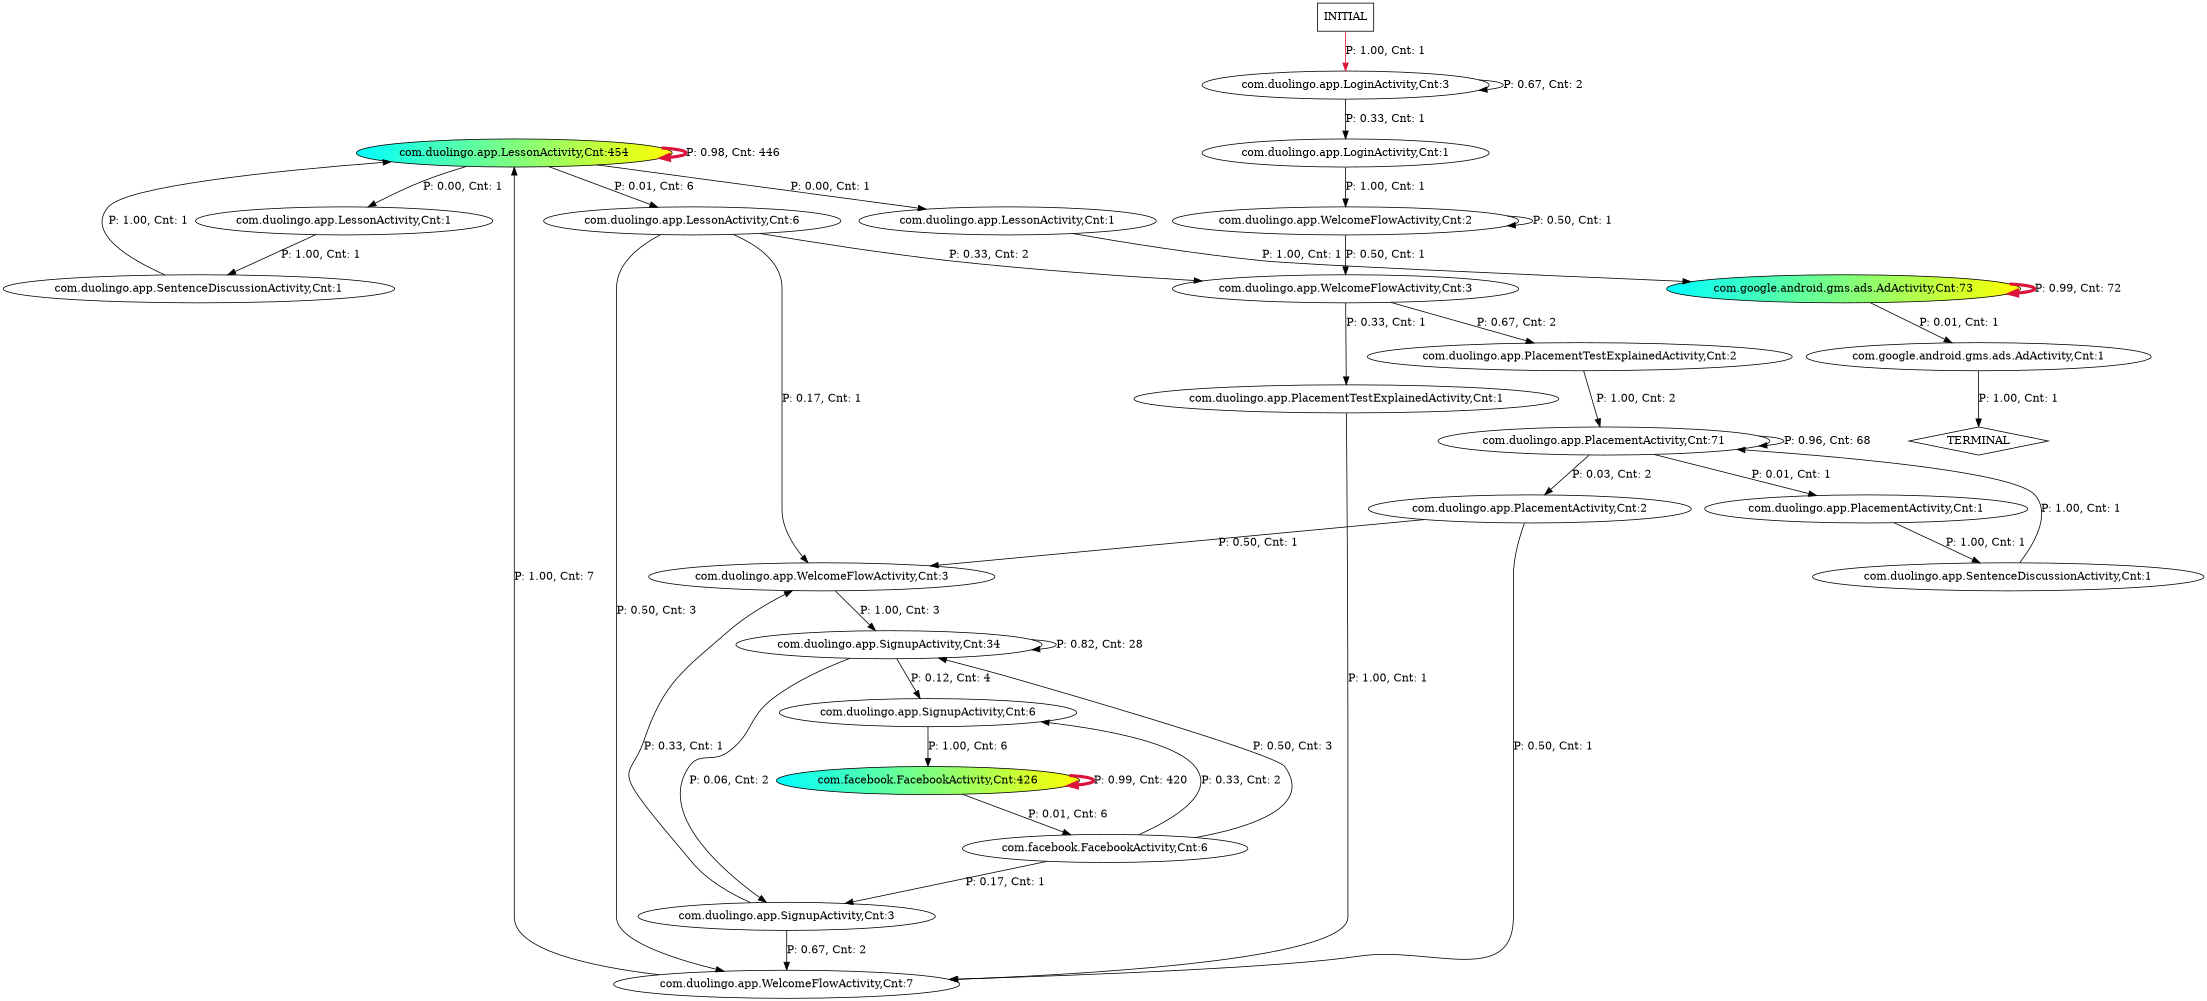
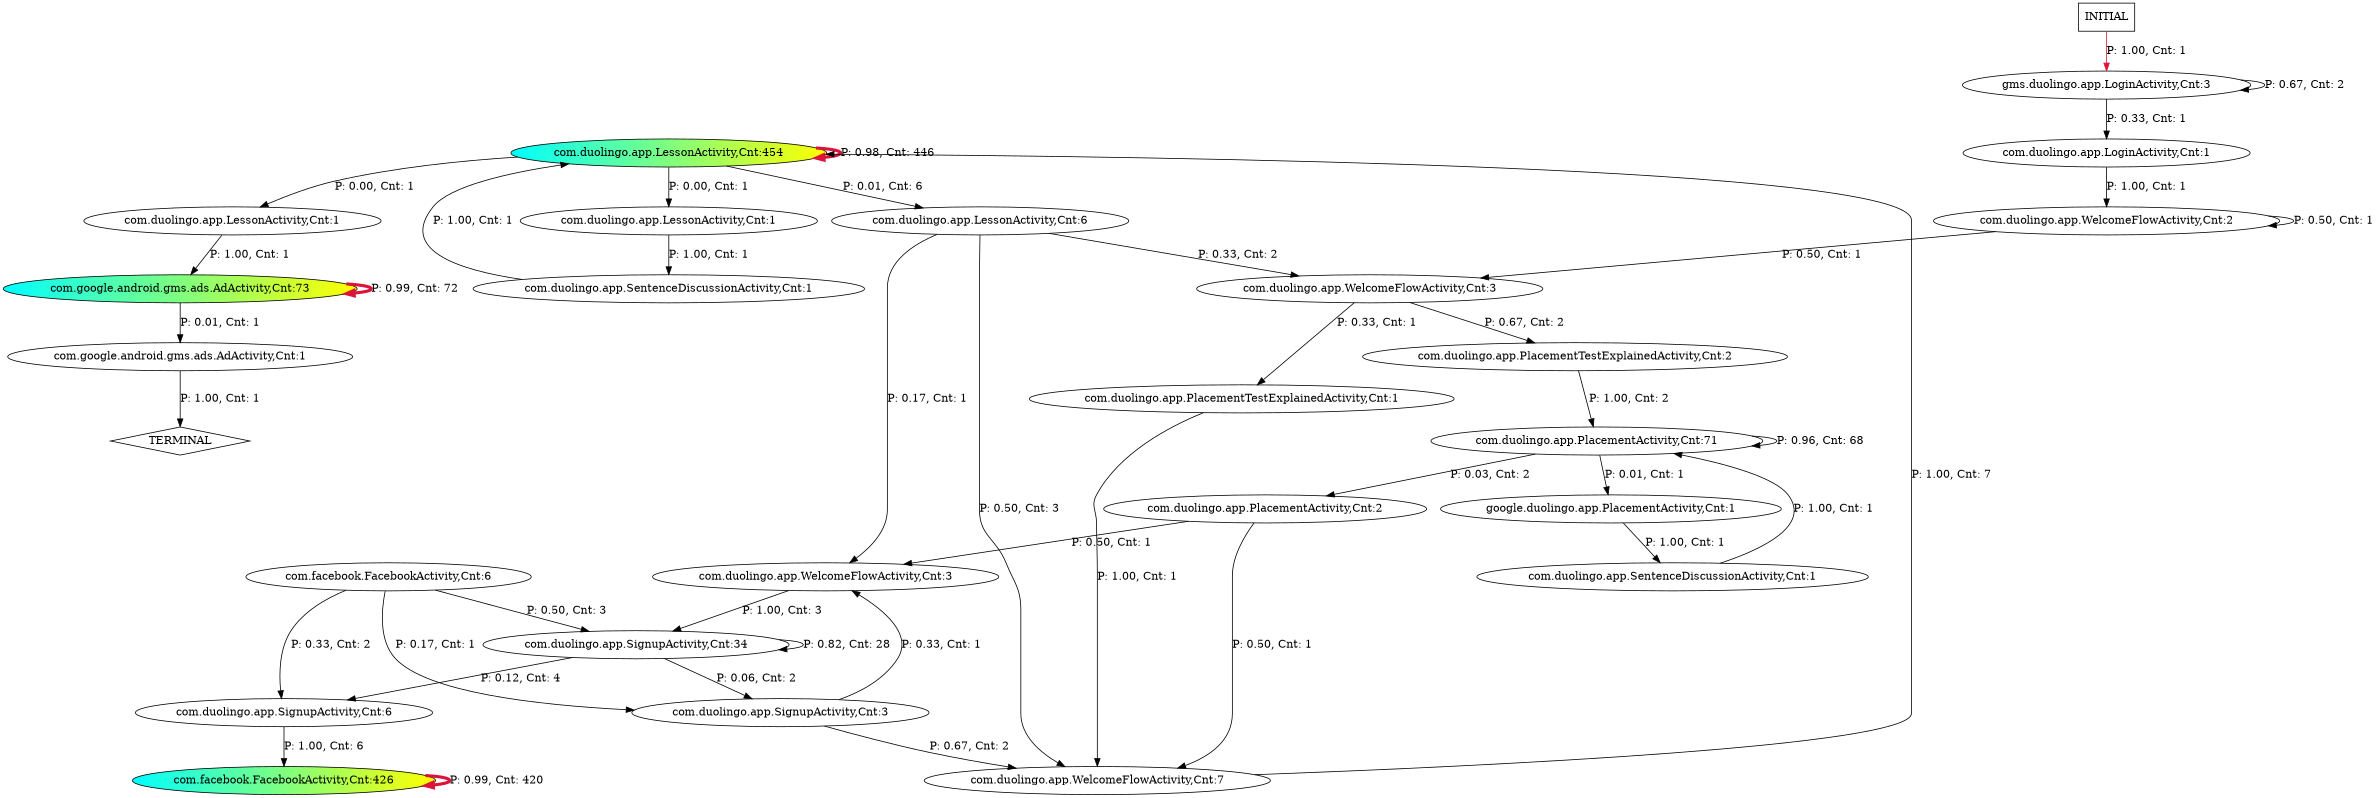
node "com.duolingo.app.LoginActivity,Cnt:3": label "com.duolingo.app.LoginActivity,Cnt:3" -> "gms.duolingo.app.LoginActivity,Cnt:3"
node "com.duolingo.app.PlacementActivity,Cnt:1": label "com.duolingo.app.PlacementActivity,Cnt:1" -> "google.duolingo.app.PlacementActivity,Cnt:1"
edge "com.facebook.FacebookActivity,Cnt:426" -> "com.facebook.FacebookActivity,Cnt:6": removed, label "P: 0.01, Cnt: 6"
